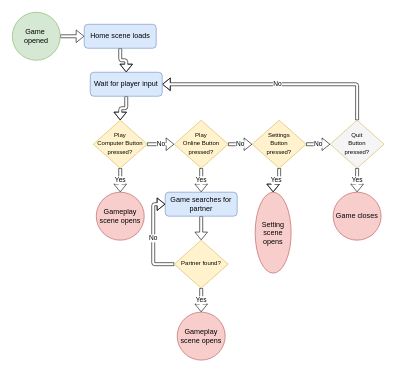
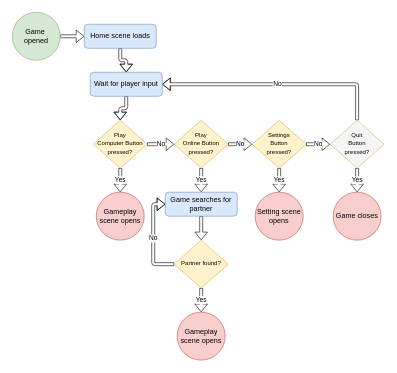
node "Setting scene opens": size 36x81 -> 48x48
